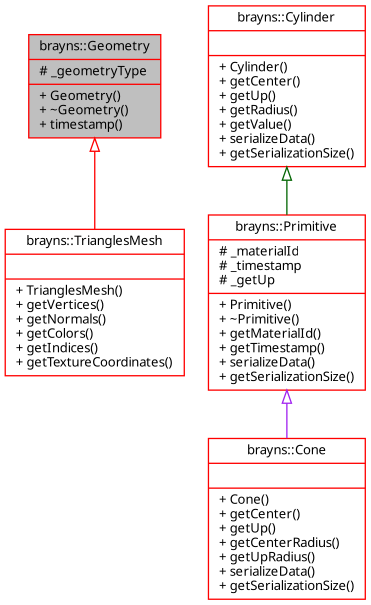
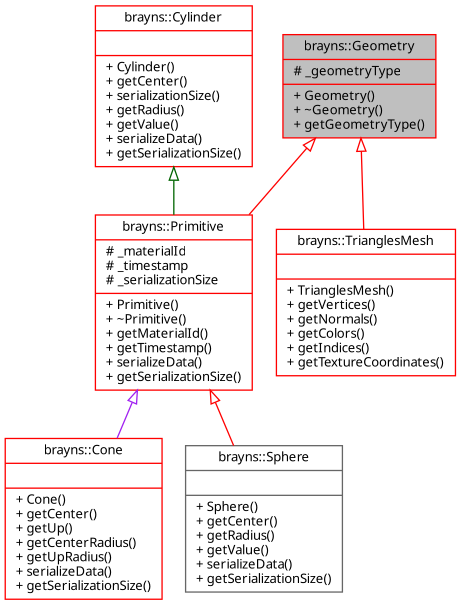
node "brayns::Cylinder": text "+ getUp()" -> "+ serializationSize()"
node "brayns::Geometry": text "+ timestamp()" -> "+ getGeometryType()"
edge "brayns::Primitive" -> "brayns::Geometry": added
node "brayns::Primitive": text "# _getUp" -> "# _serializationSize"
node "brayns::Sphere": added
